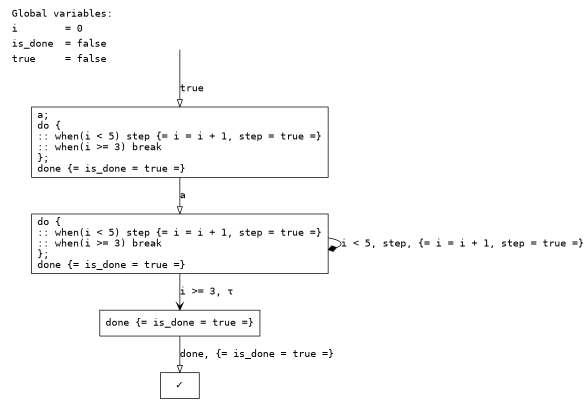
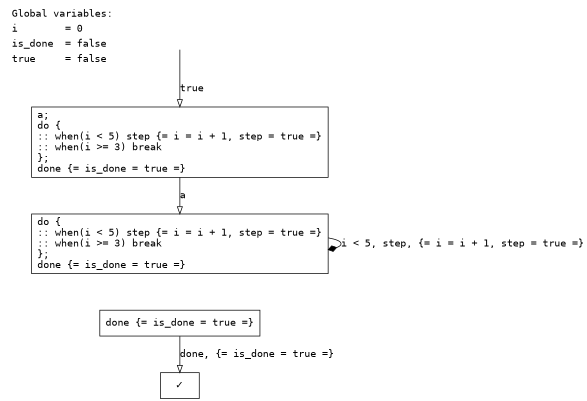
edge "do {" -> "done {= is_done = true =}": removed, label "i >= 3, τ"
